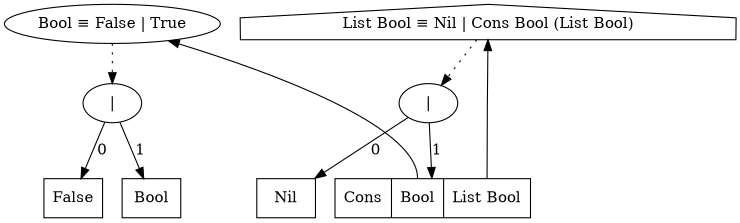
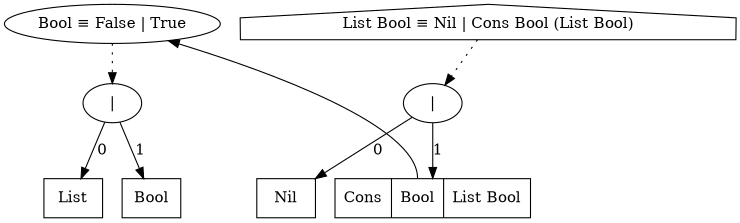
edge "Cons" -> "List Bool ≡ Nil | Cons Bool (List Bool)": removed
node "False": label "False" -> "List"
